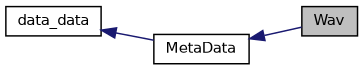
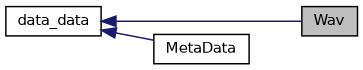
edge "Wav" -> "MetaData": now "Wav" -> "data_data"
